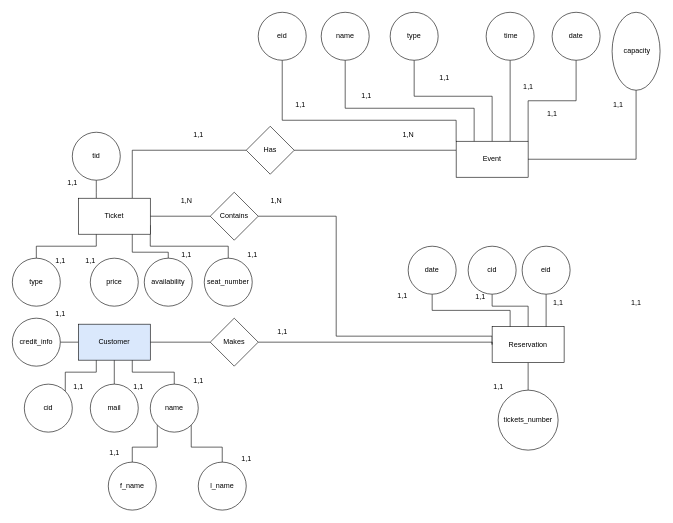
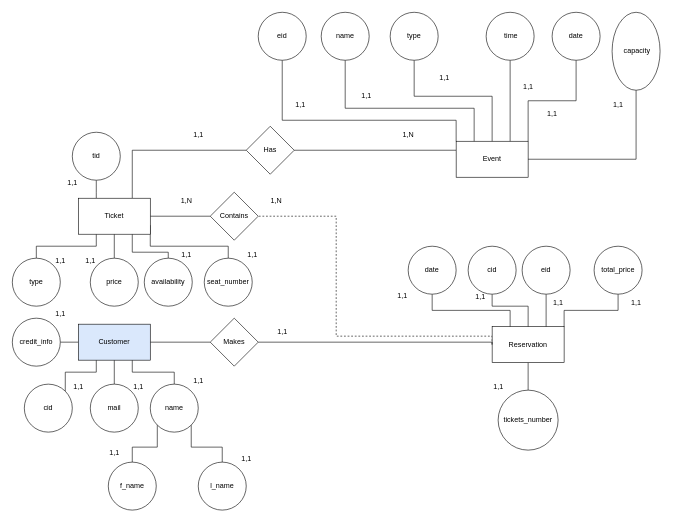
edge "Ticket" -- "price": added
node "total_price": added
edge "total_price" -- "Reservation": added
edge "Contains" -- "Reservation": style solid -> dashed
